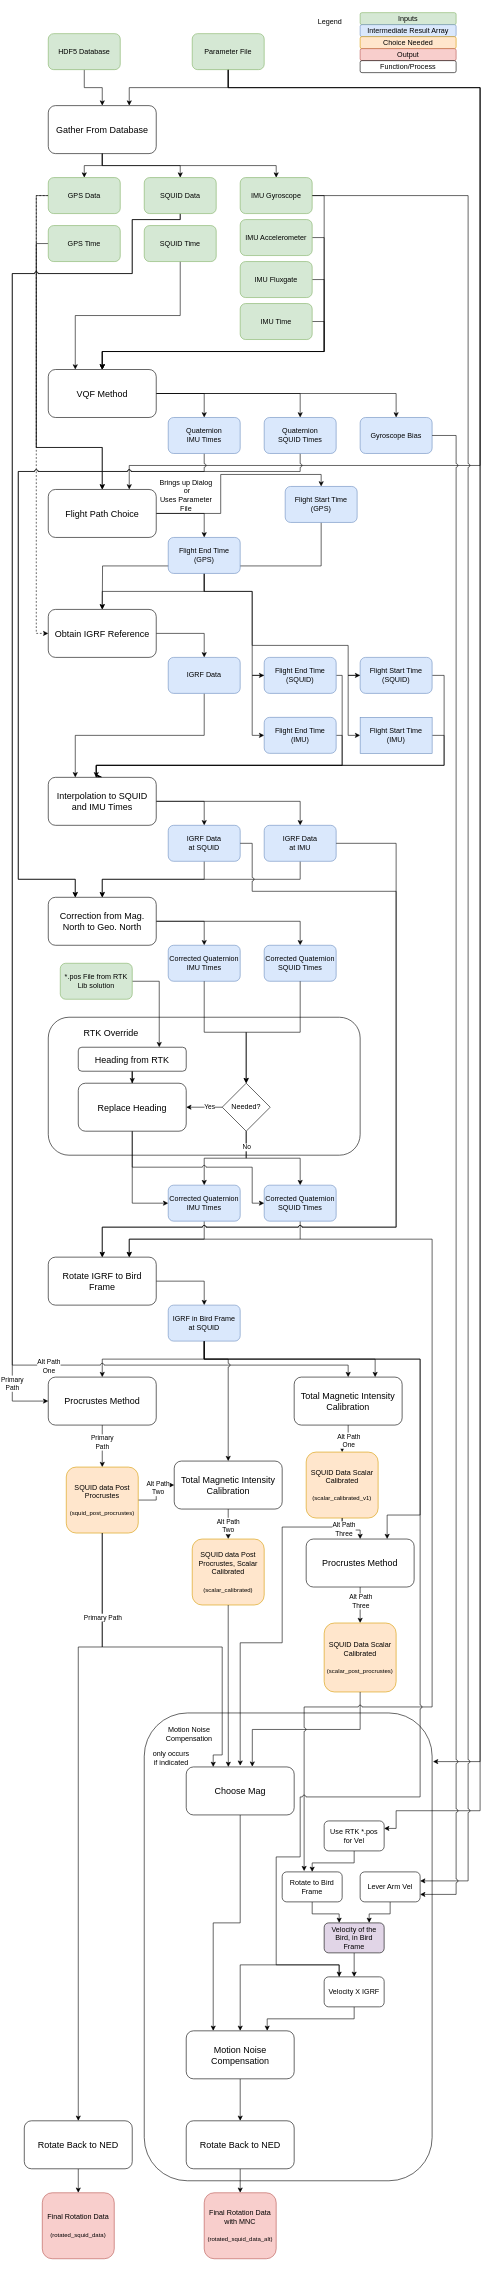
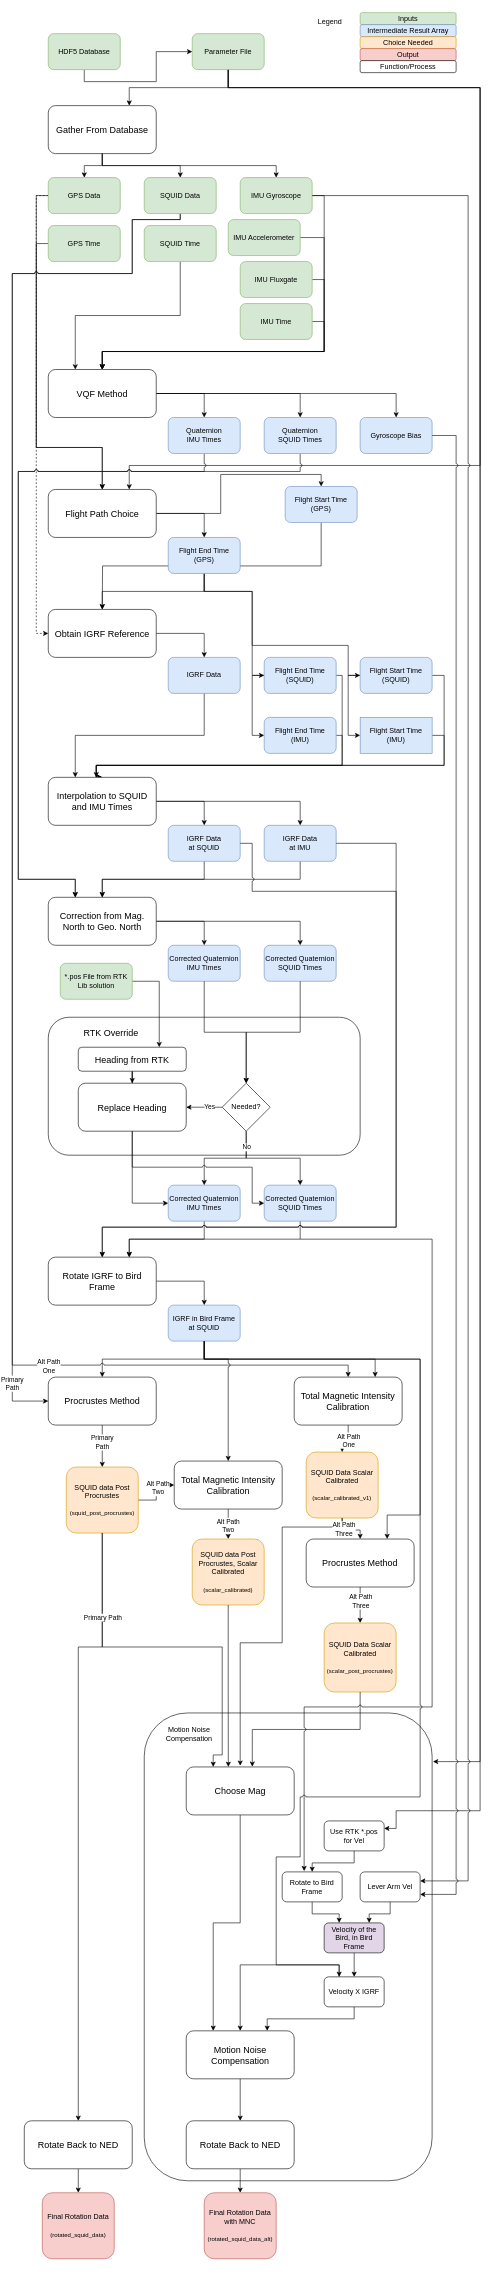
edge "HDF5 Database" -> "Gather From Database": now "HDF5 Database" -> "Parameter File"
node "IMU Accelerometer": moved (276, 237) -> (264, 237)
node "Brings up Dialog or Uses Parameter File": removed
node "only occurs if indicated": removed
